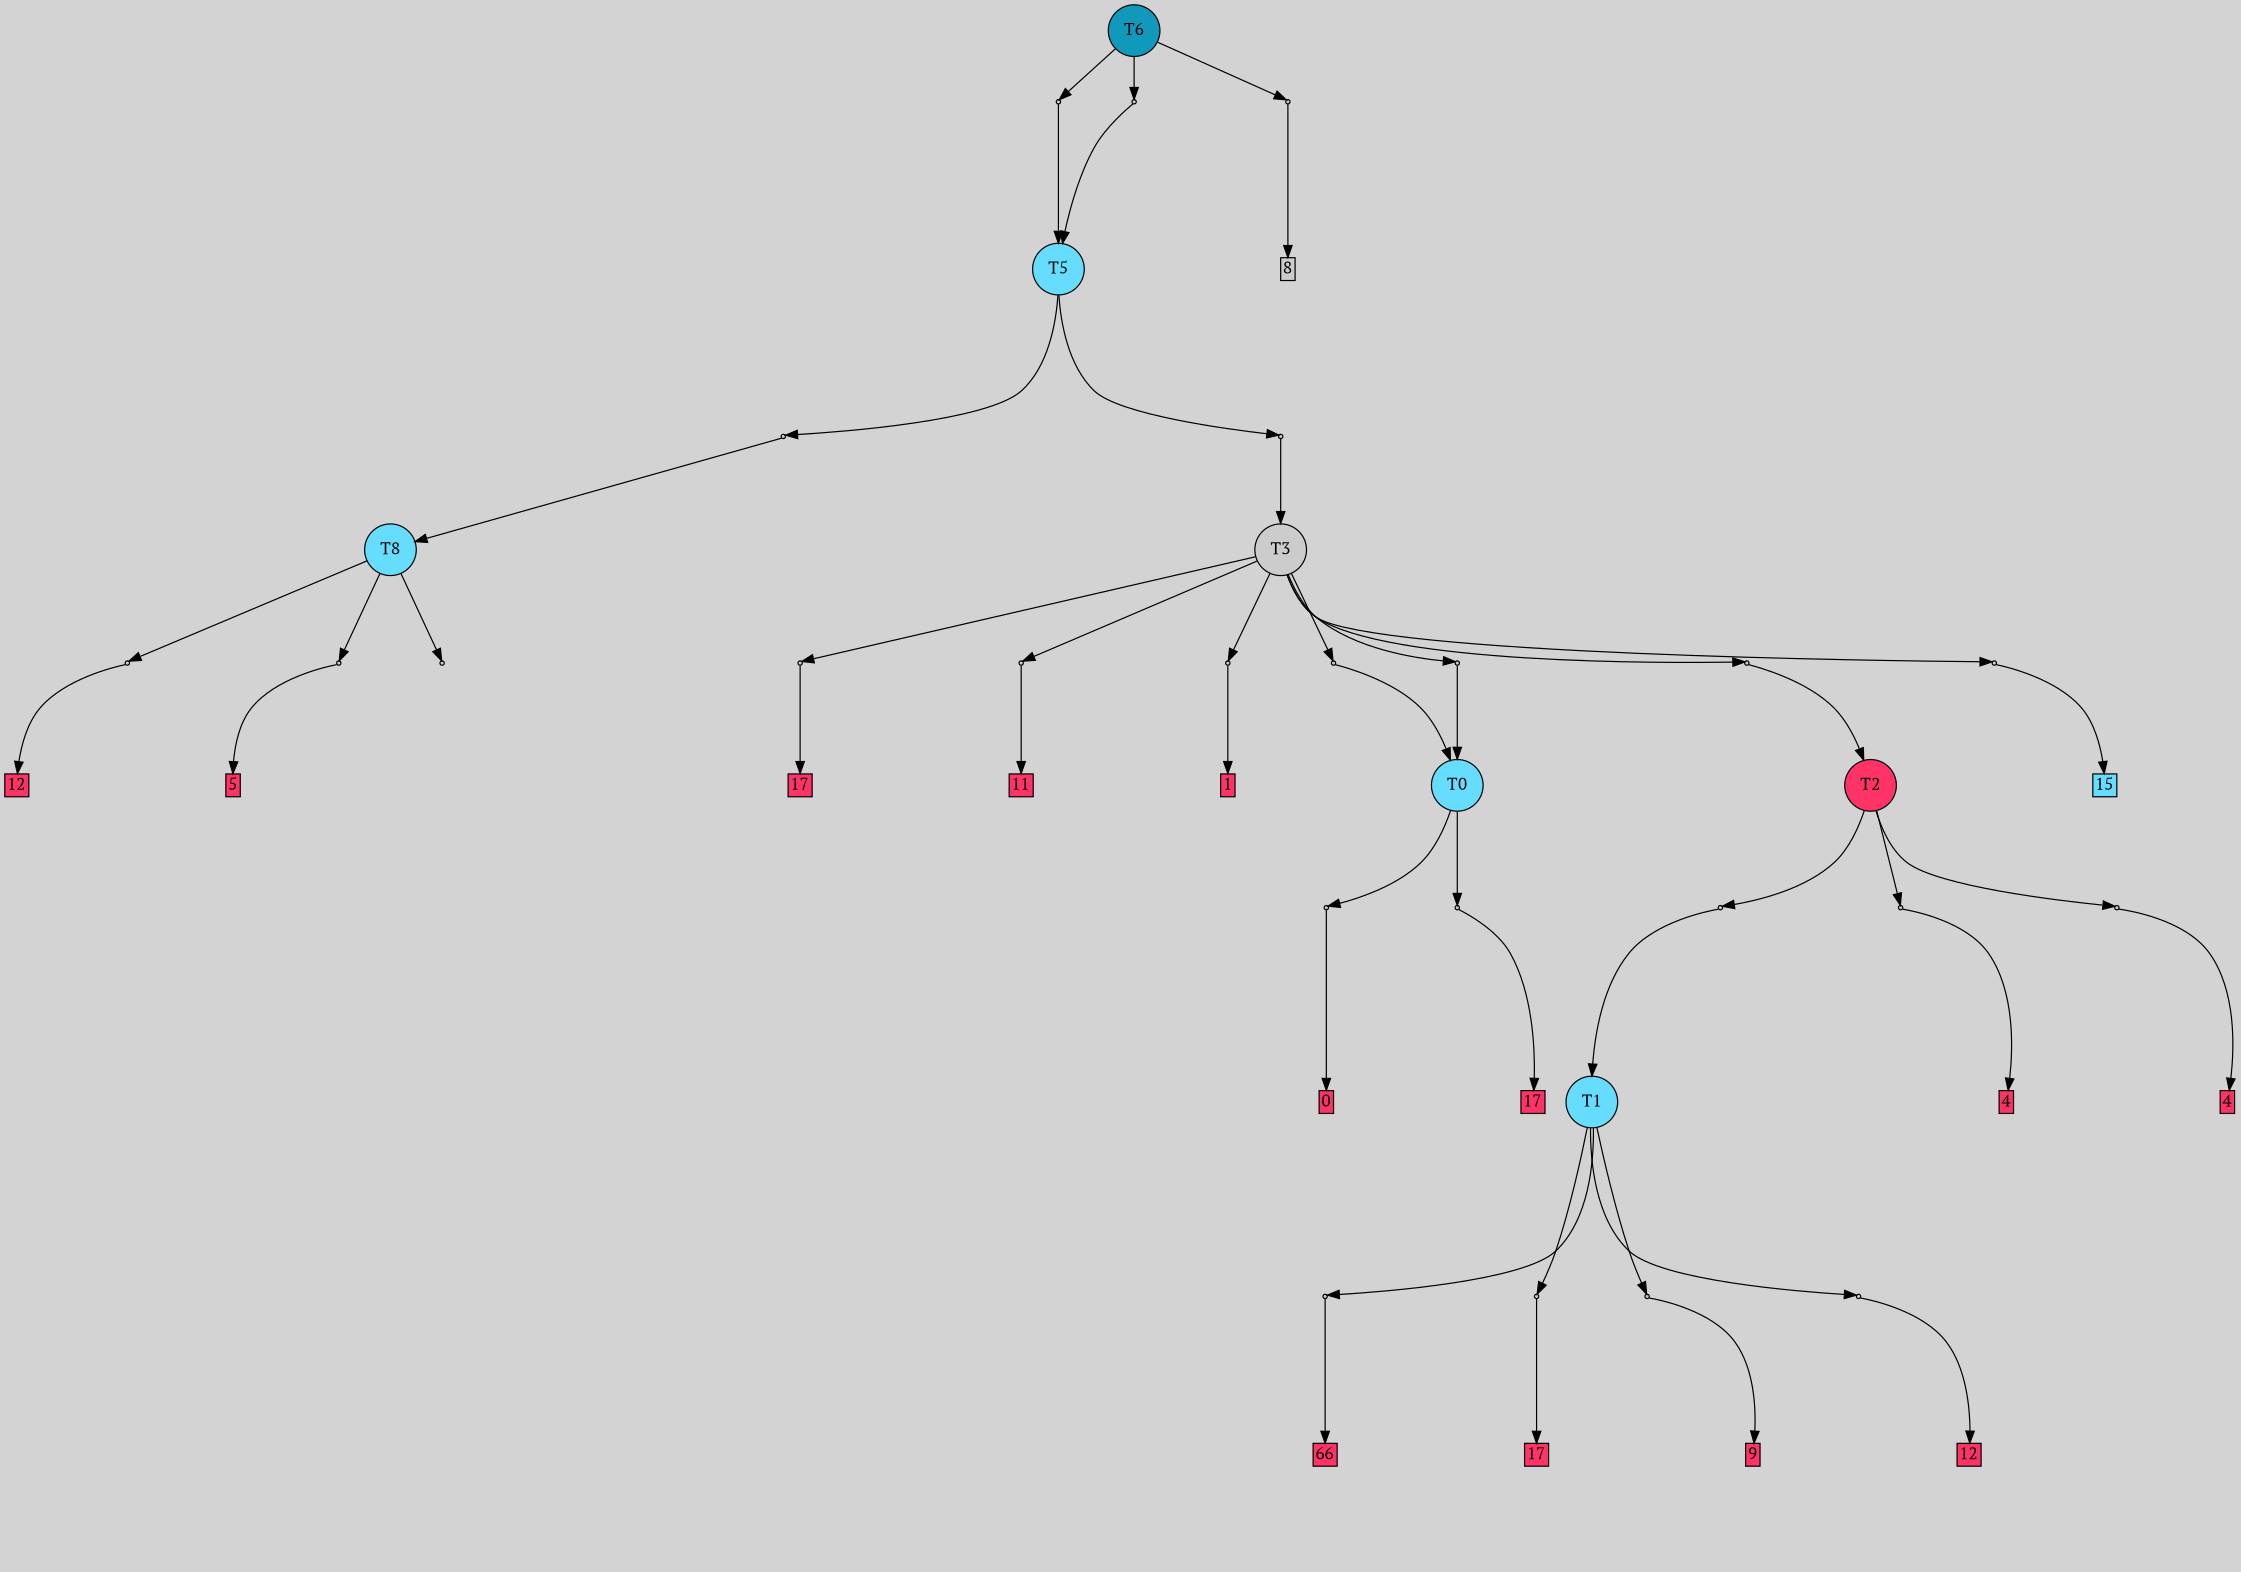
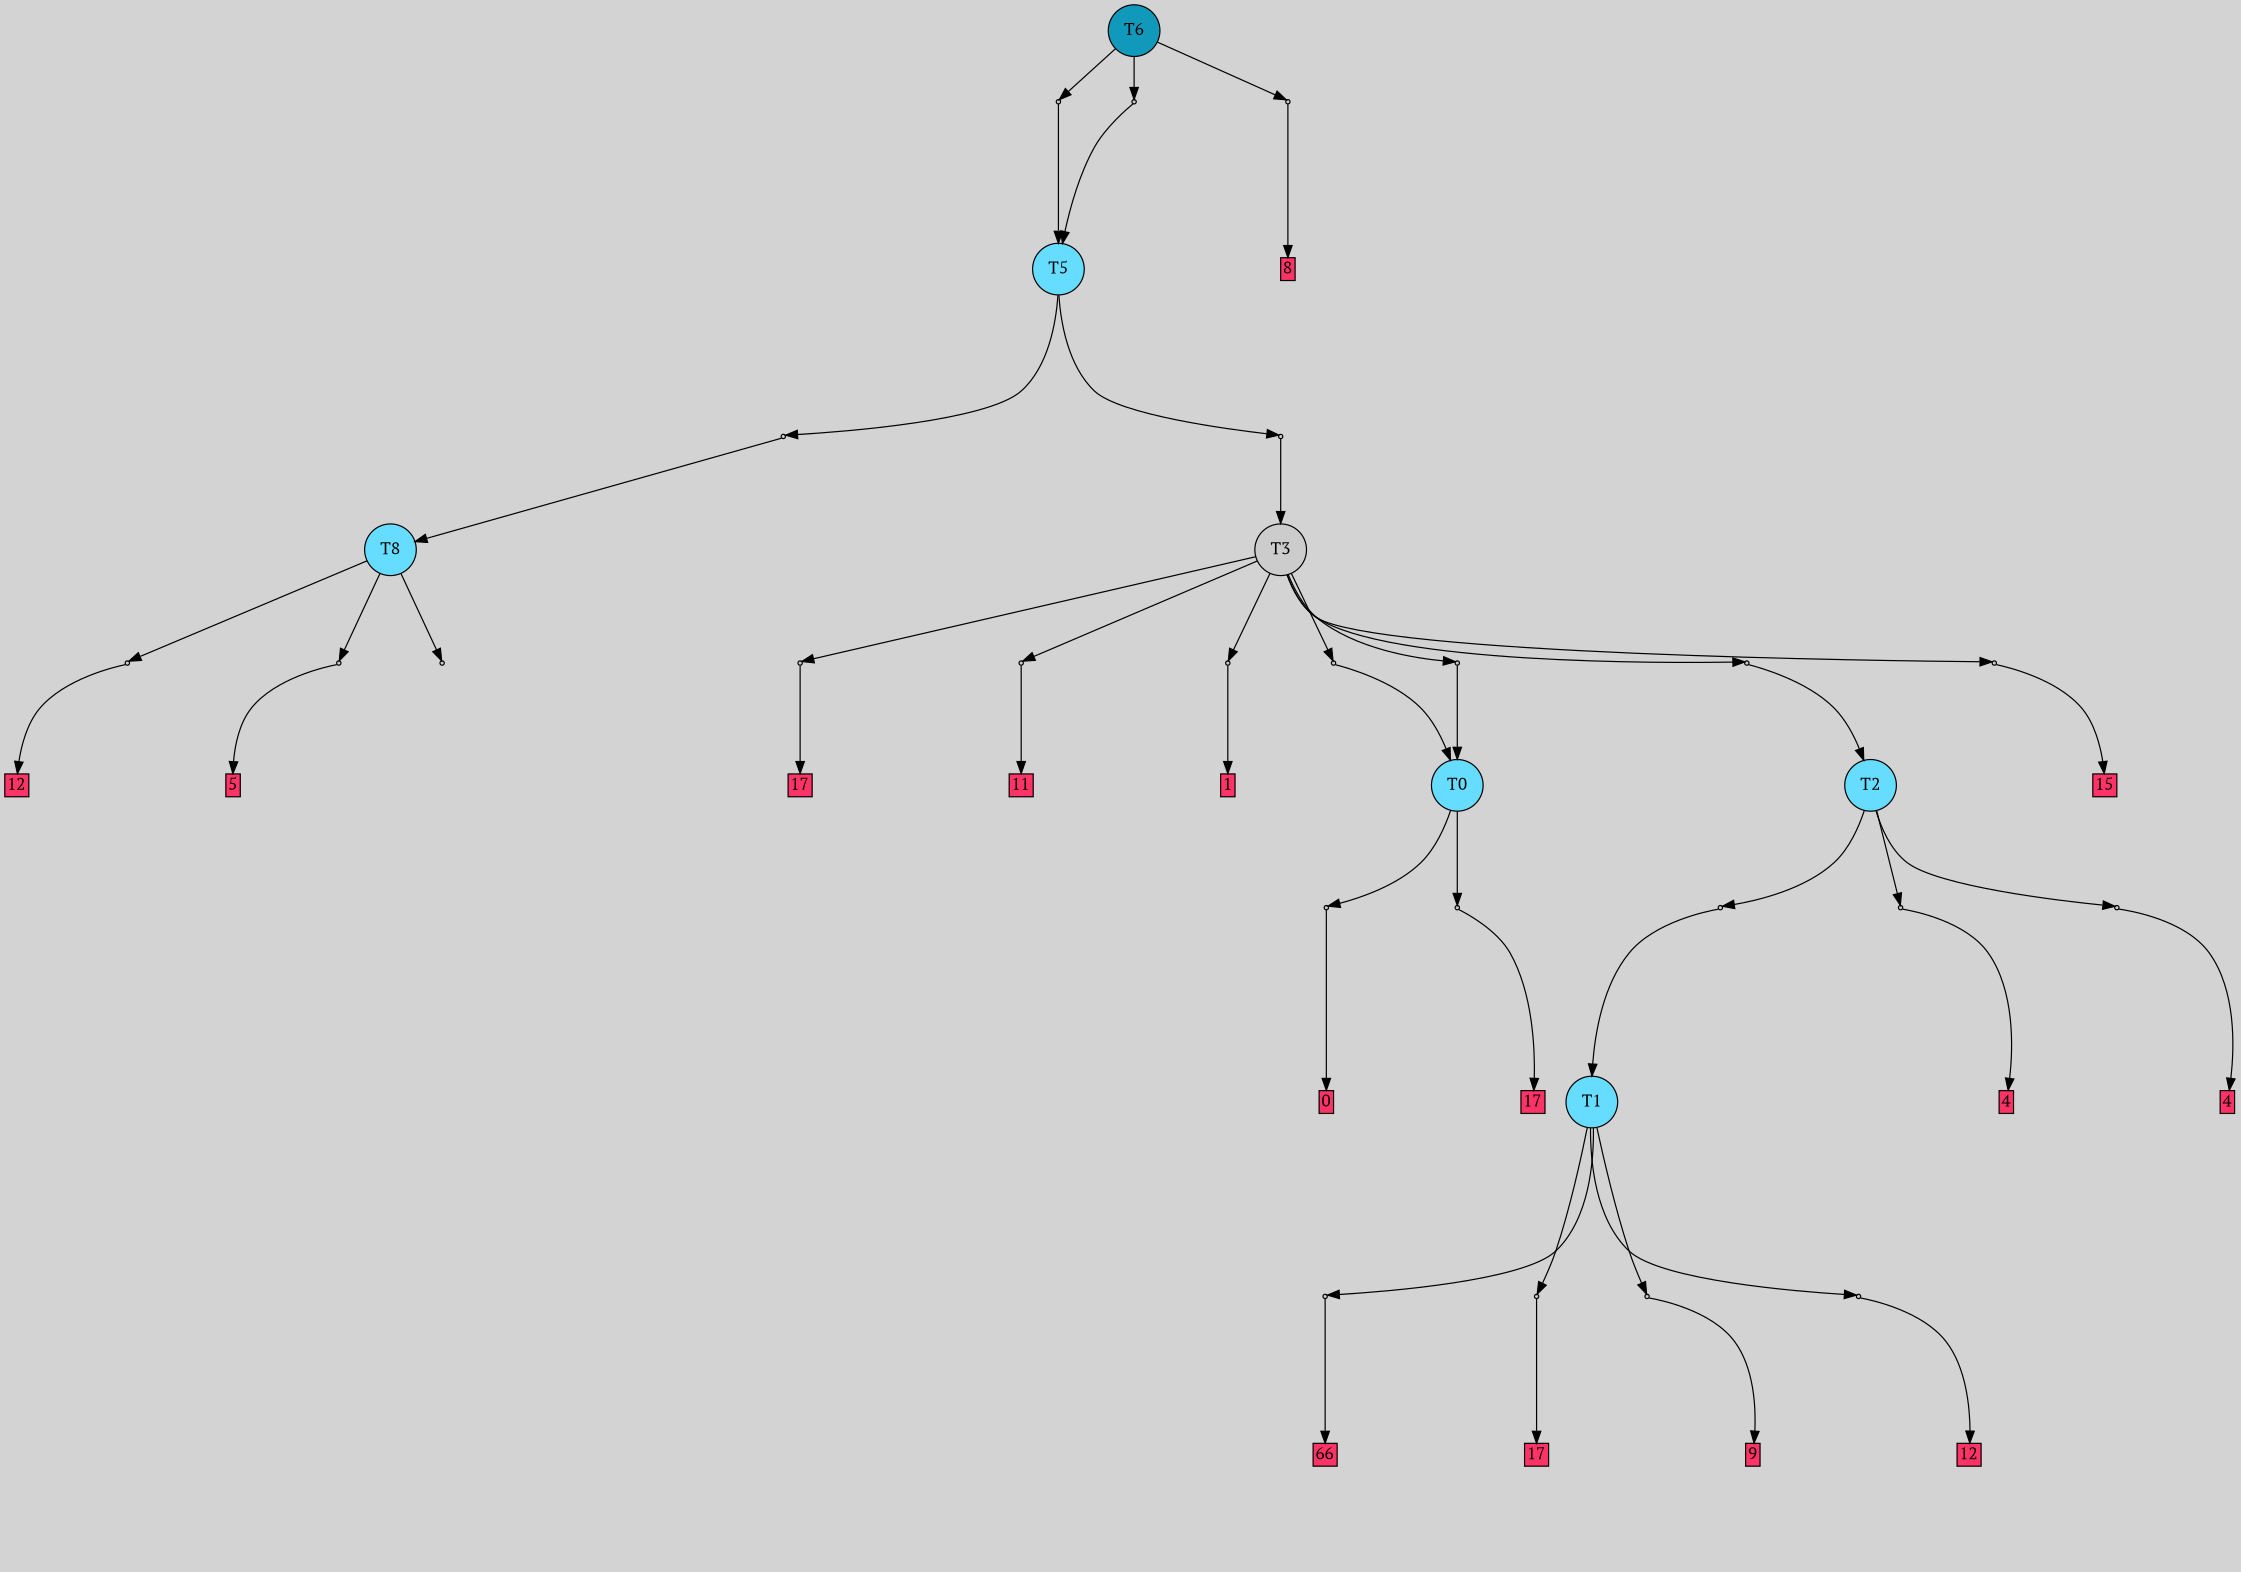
node "8": fillcolor #cccccc -> #ff3366
node "T2": fillcolor #ff3366 -> #66ddff
node "15": fillcolor #66ddff -> #ff3366
